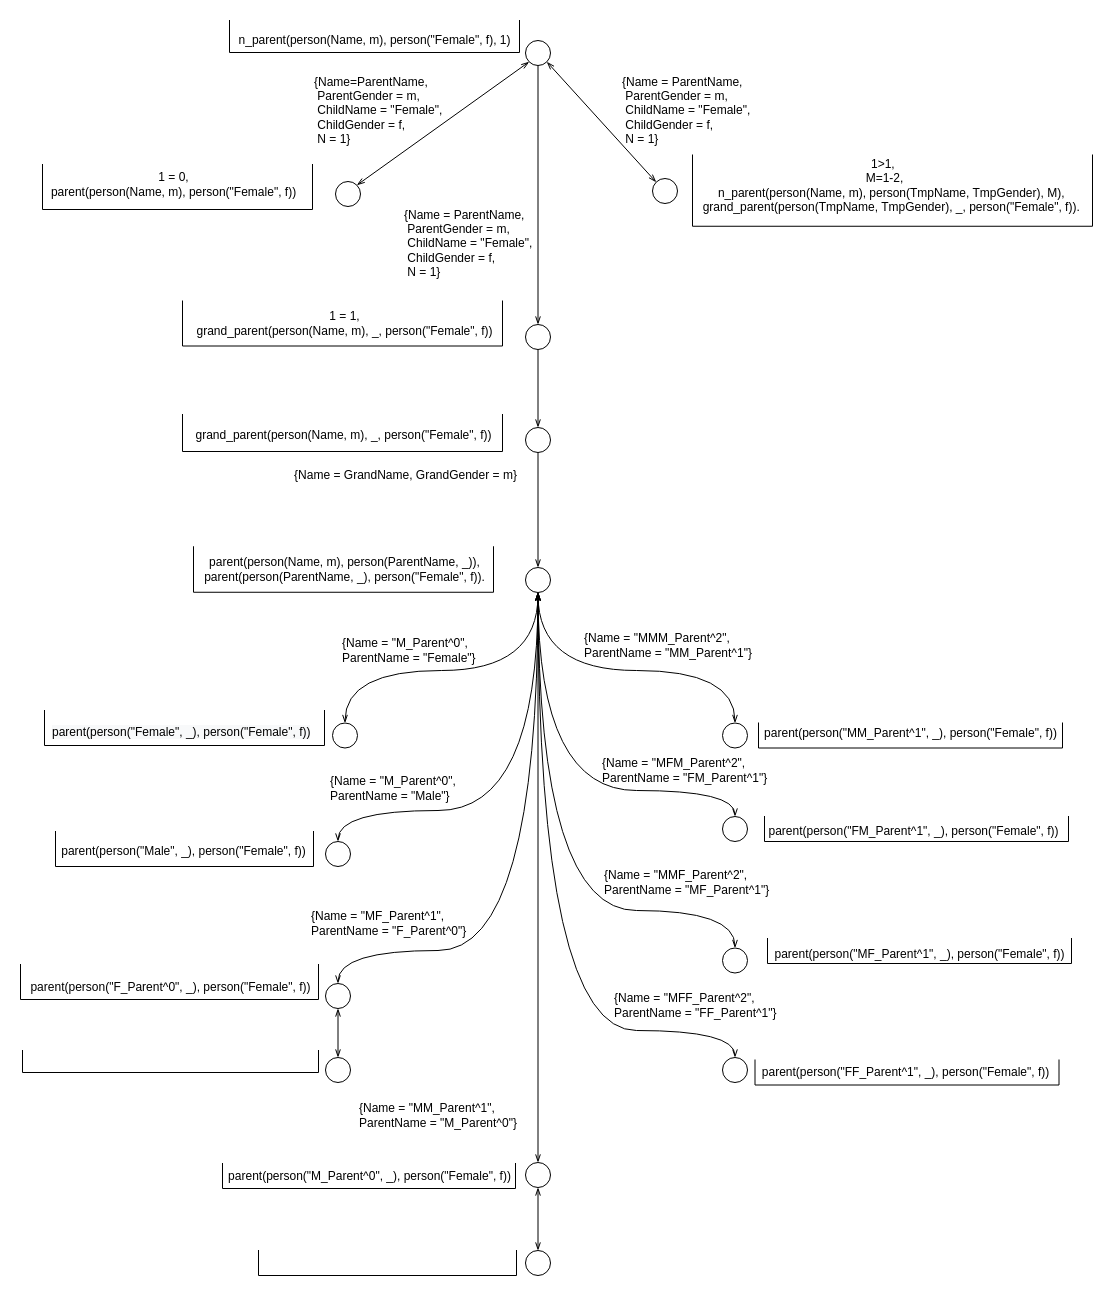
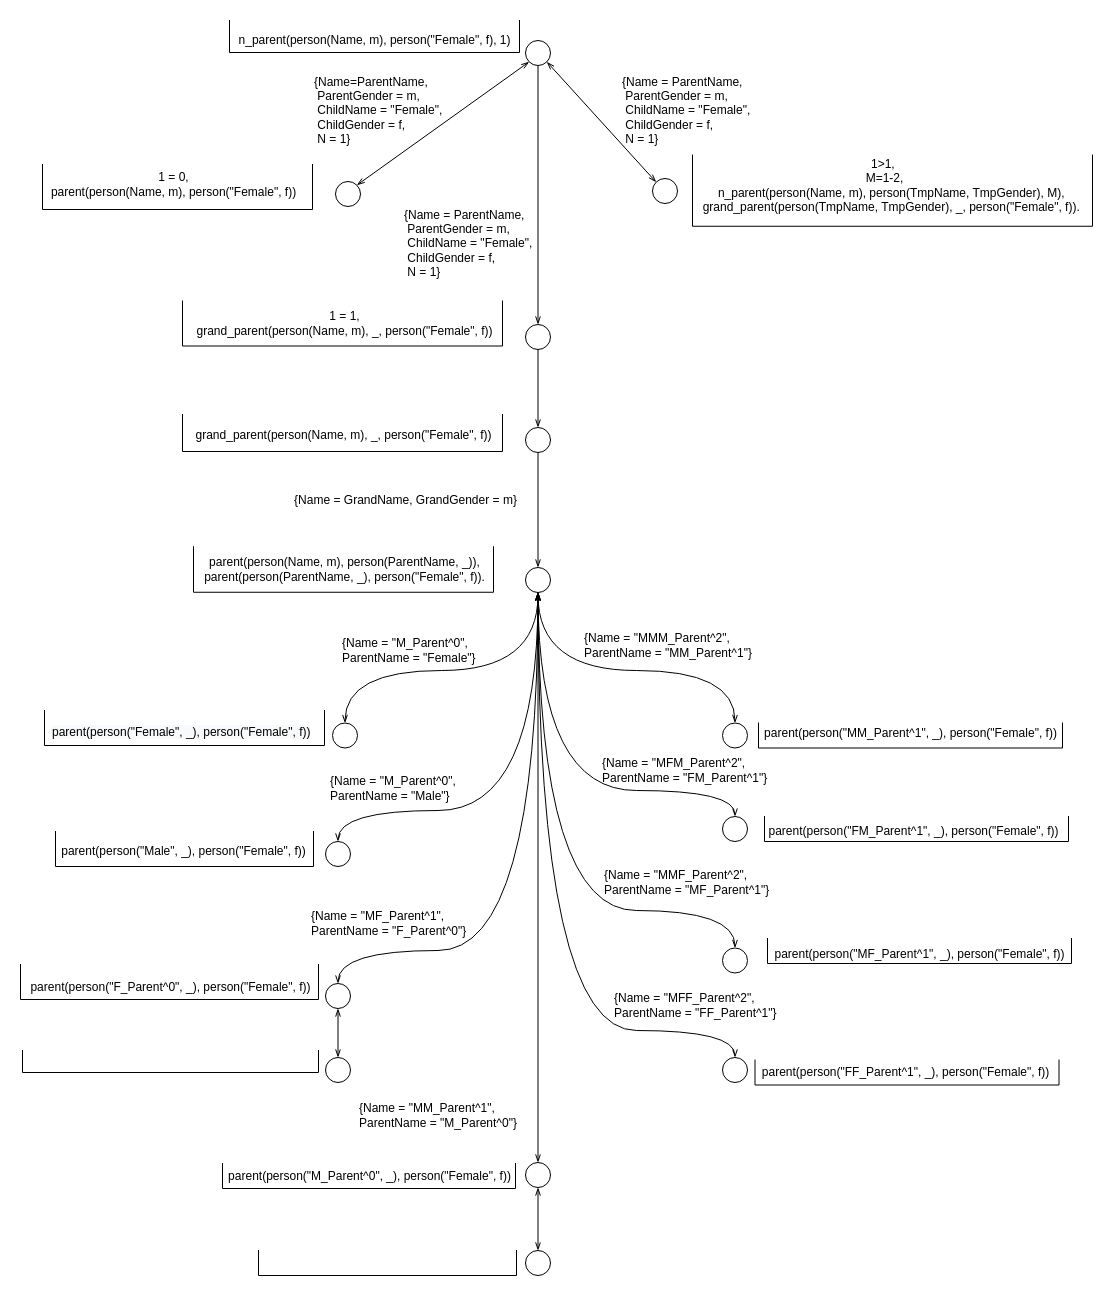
node "{Name = GrandName, GrandGender = m}": moved (406, 476) -> (406, 501)
